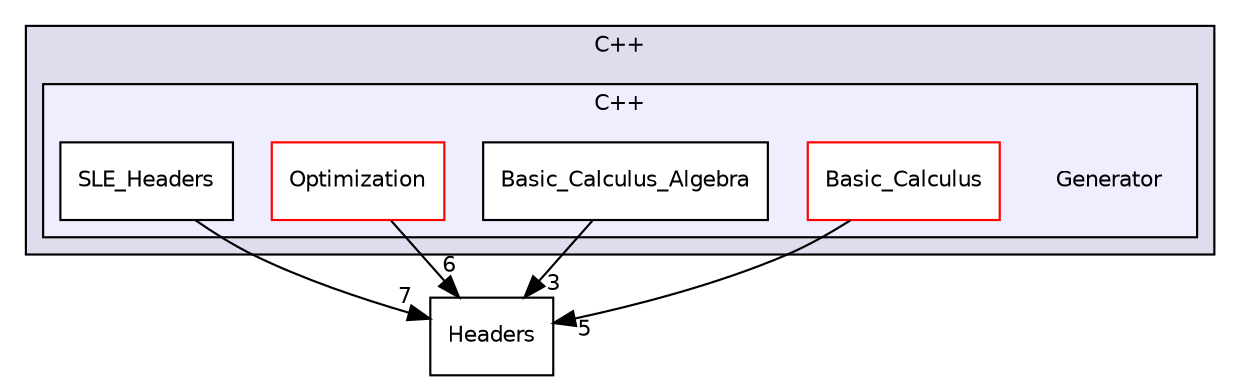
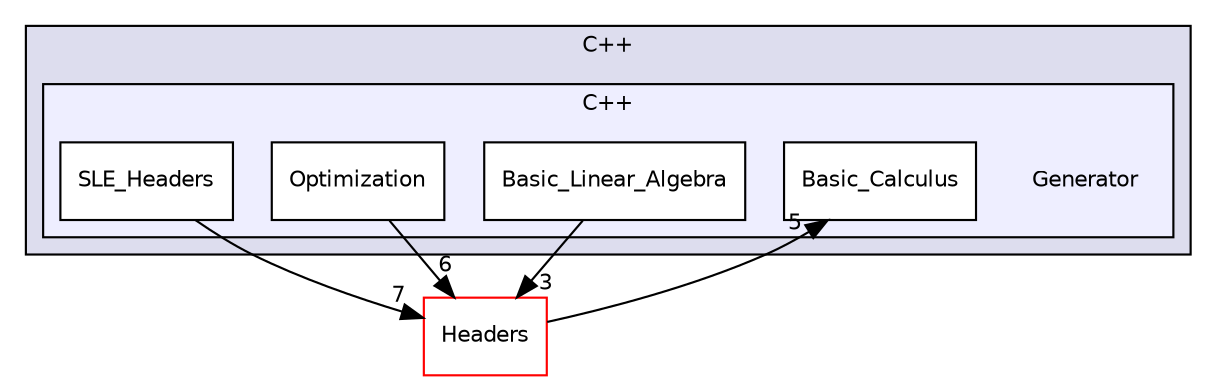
node "Optimization": color red -> black
node "Basic_Calculus_Algebra": label "Basic_Calculus_Algebra" -> "Basic_Linear_Algebra"
node "Basic_Calculus": color red -> black
edge "Basic_Calculus" -> "Headers": reversed
node "Headers": color black -> red
